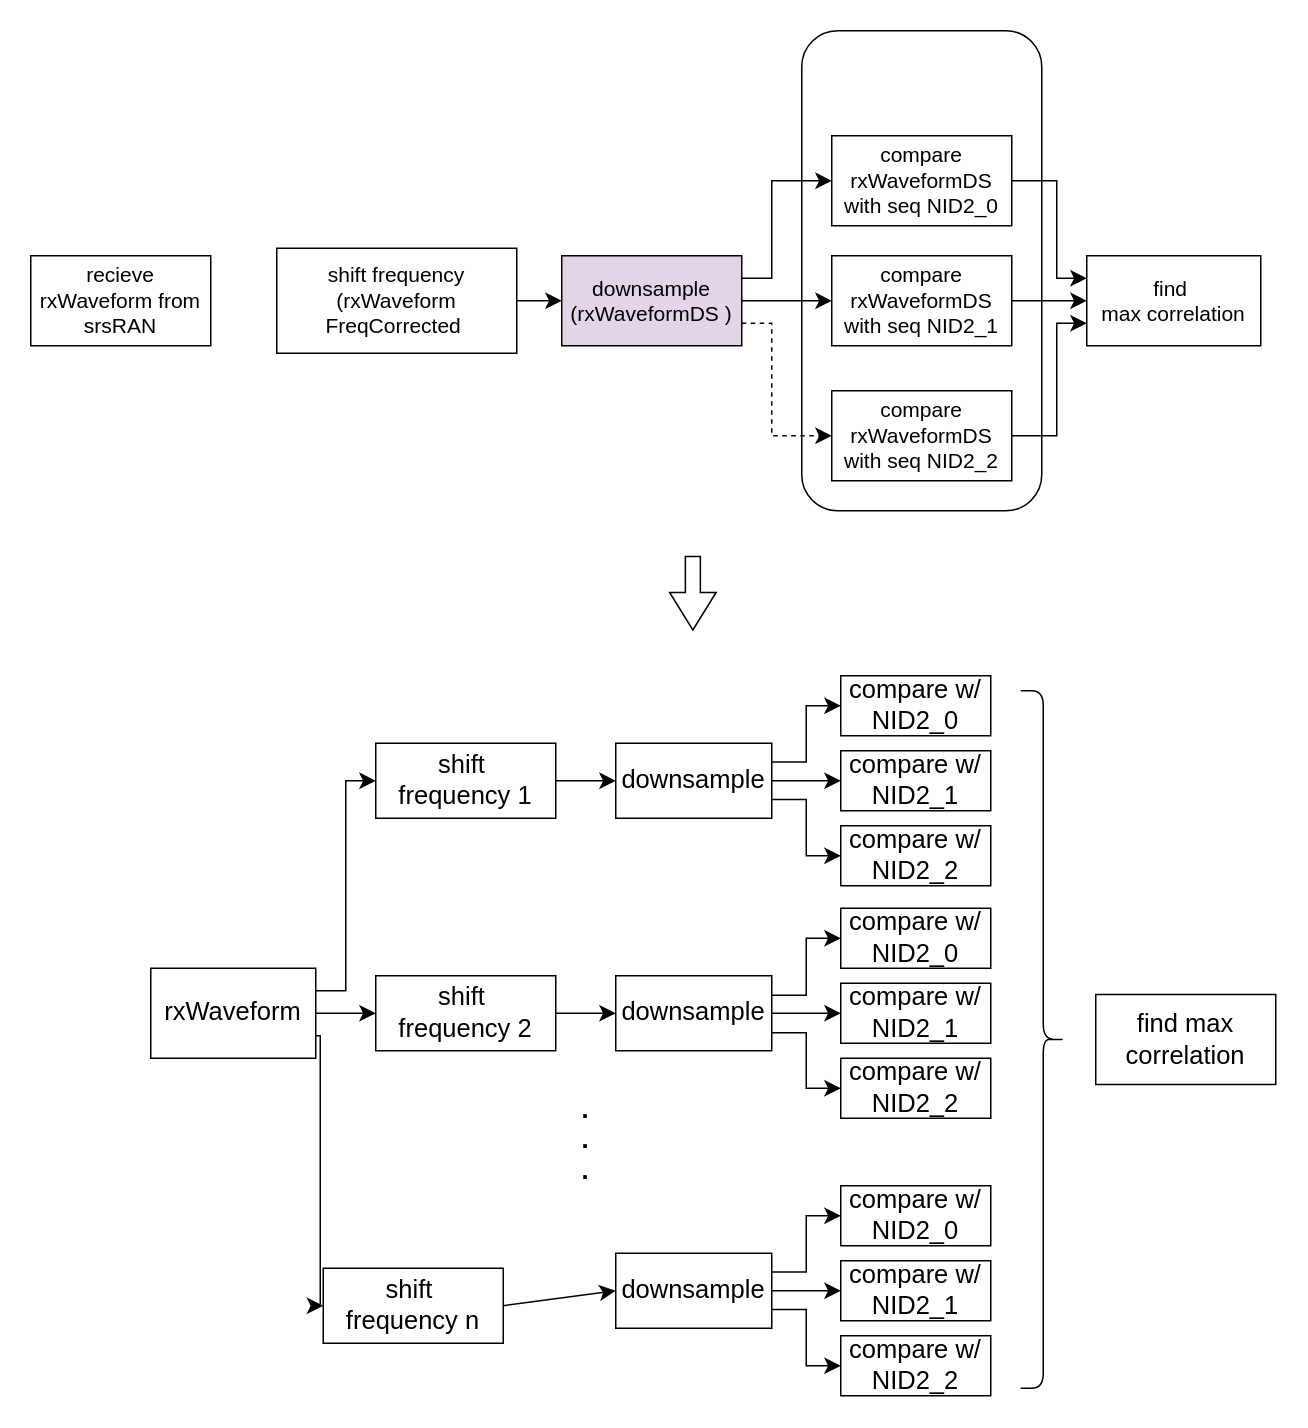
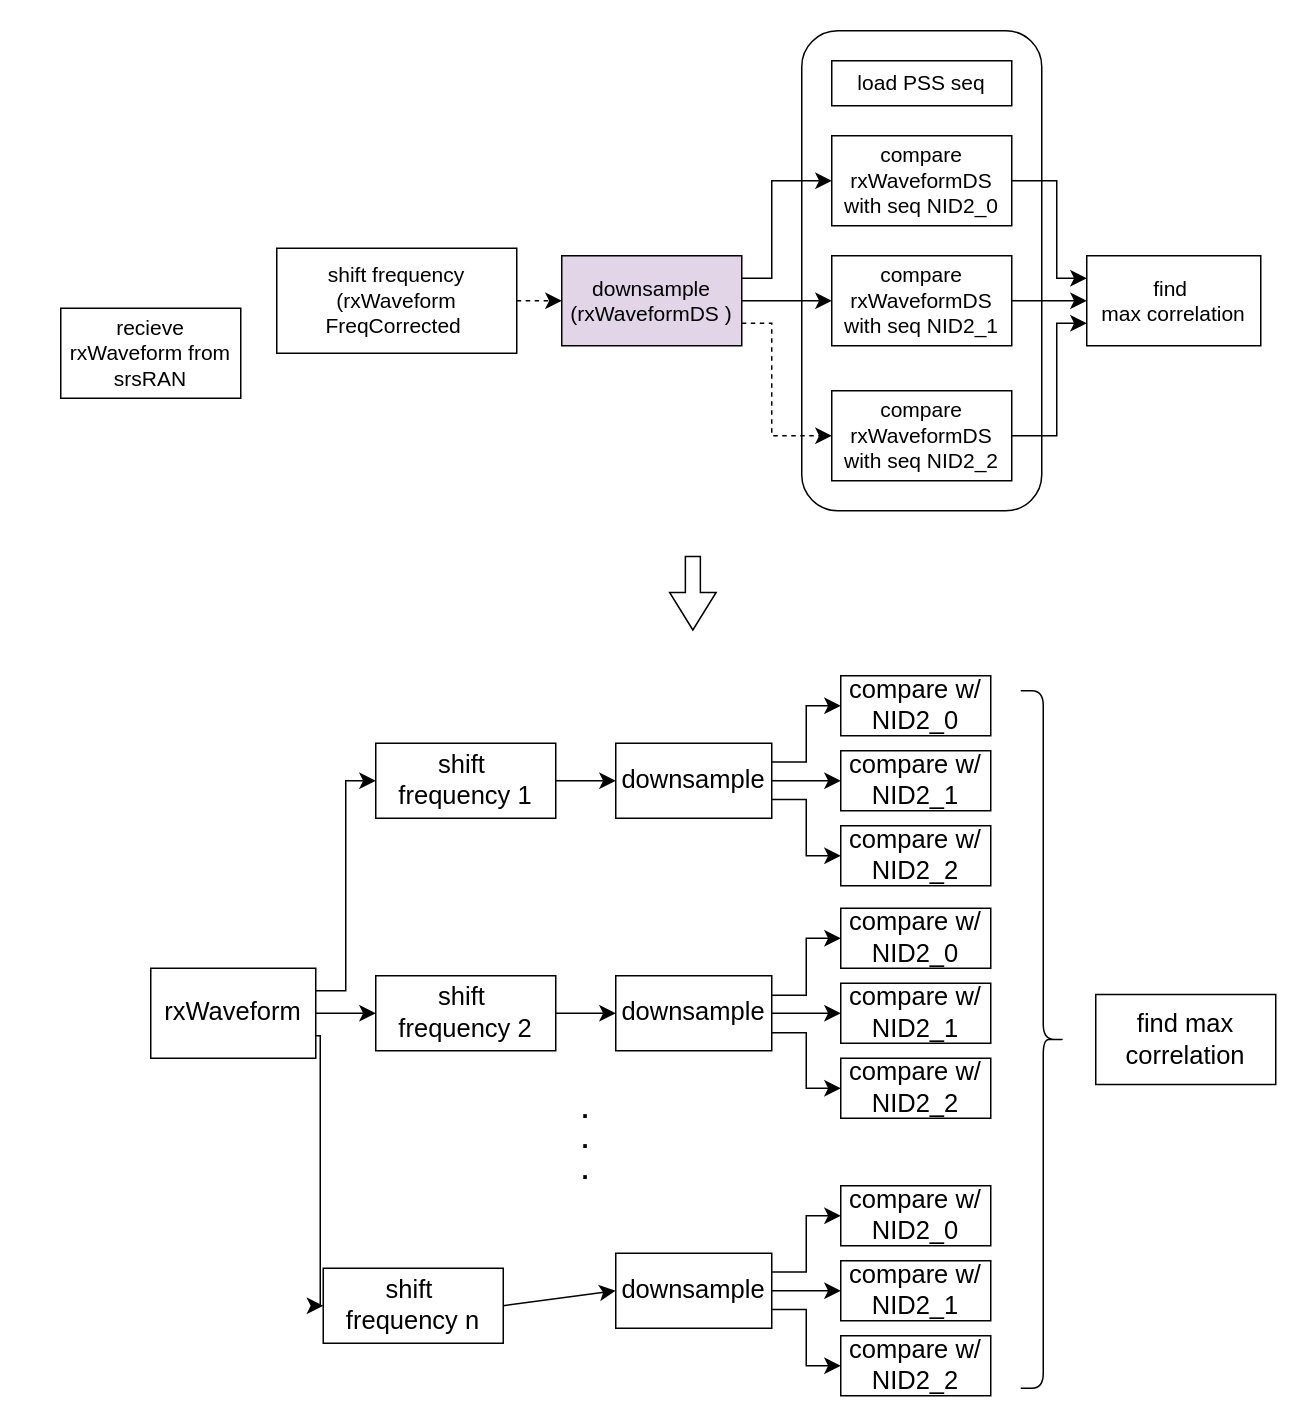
node "load PSS seq": added
node "recieve rxWaveform from srsRAN": moved (121, 301) -> (151, 353)
edge "shift frequency (rxWaveform FreqCorrected" -> "downsample (rxWaveformDS )": style solid -> dashed
